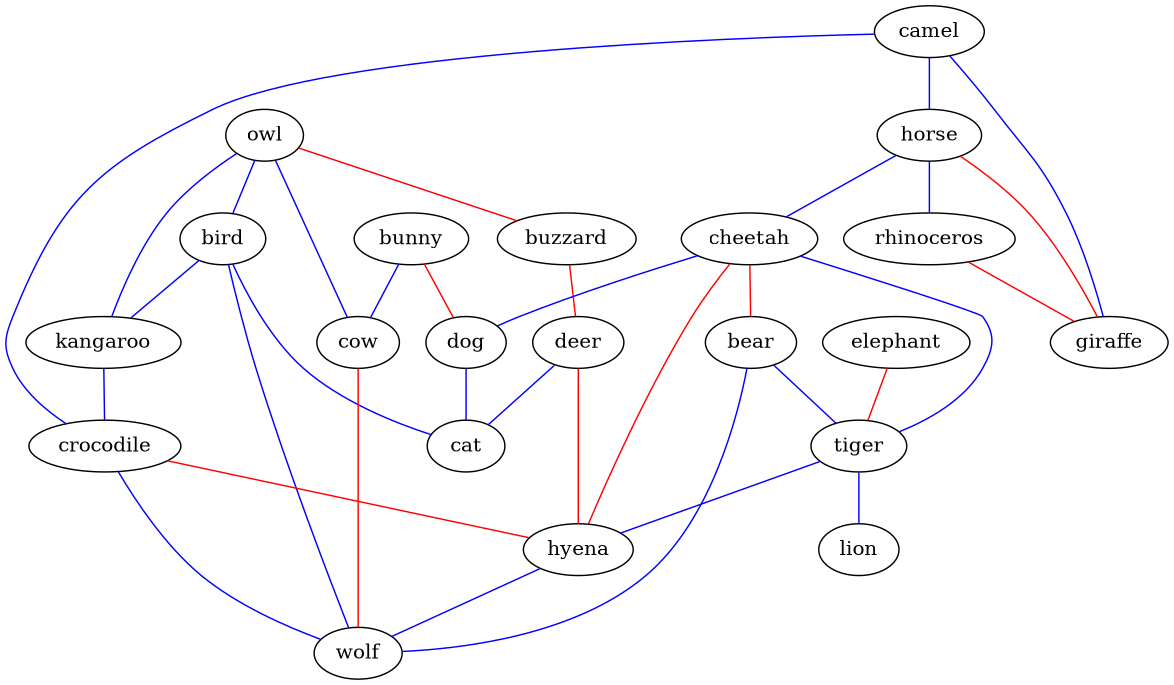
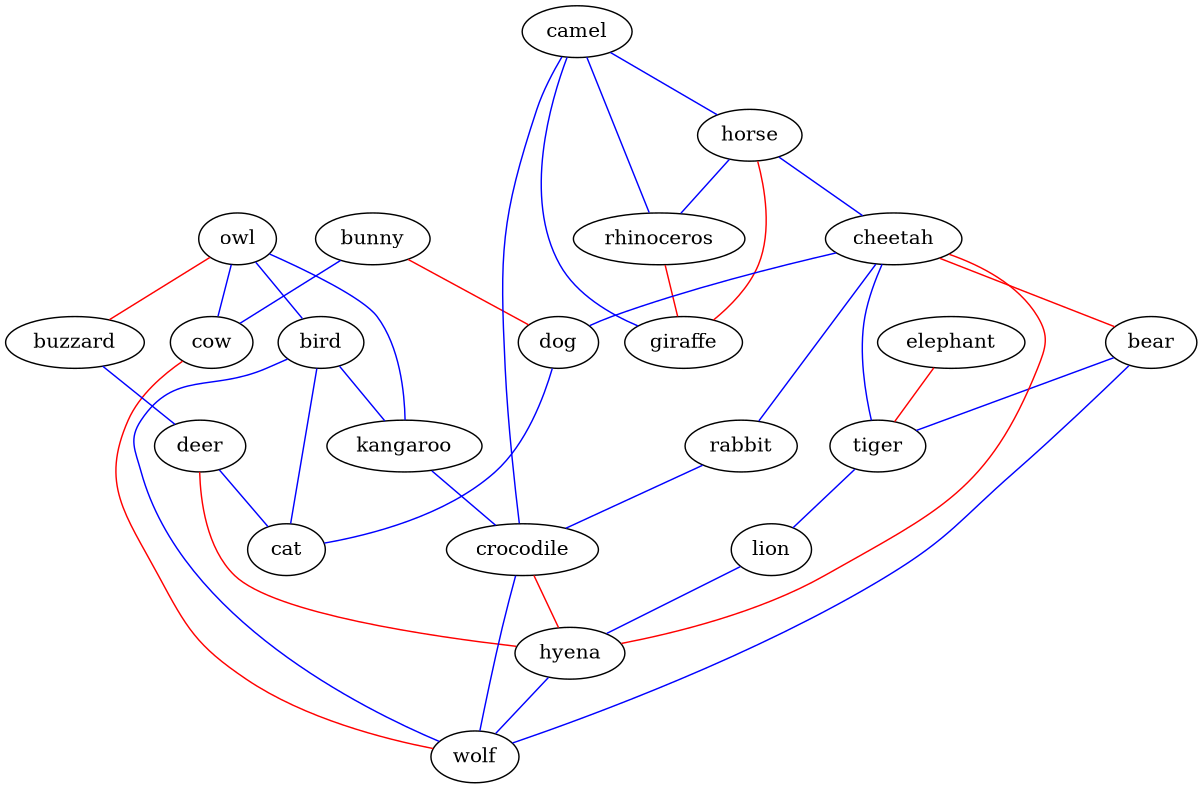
edge "camel" -- "rhinoceros": added
edge "buzzard" -- "deer": color red -> blue
node "rabbit": added
edge "tiger" -- "hyena": now "lion" -- "hyena"
